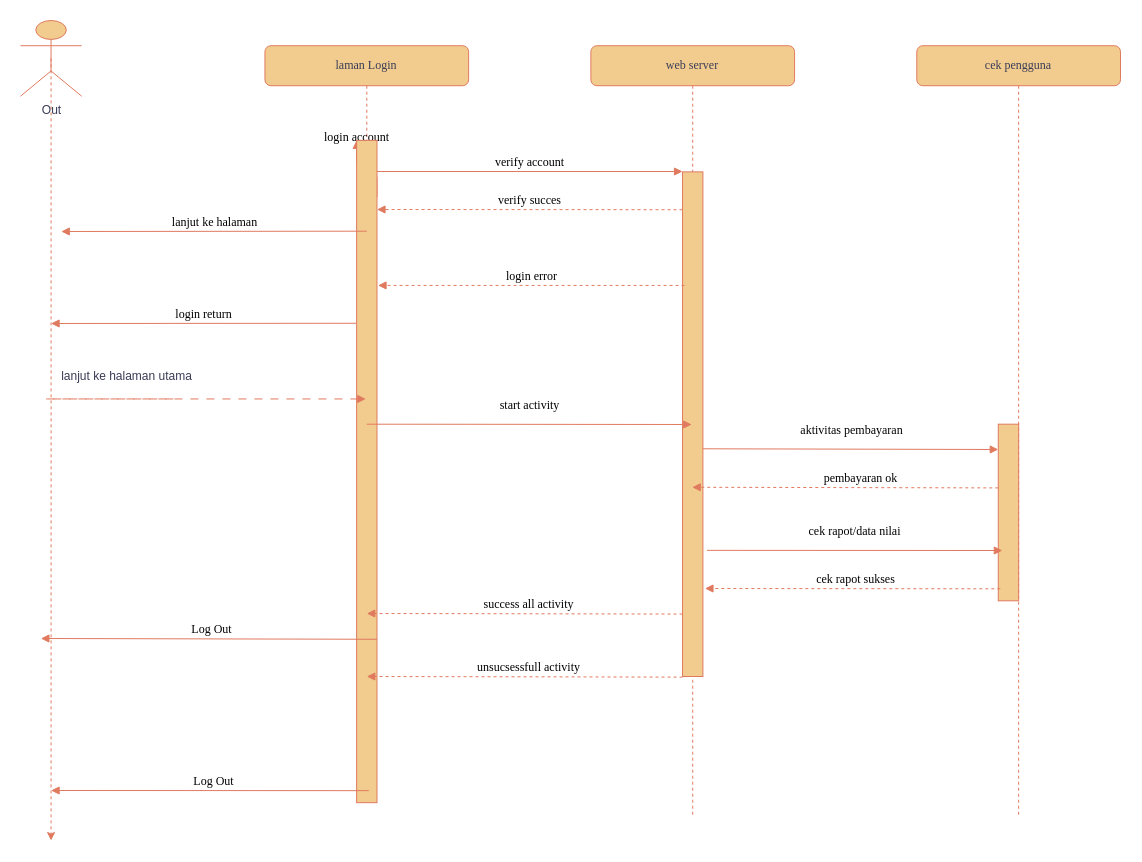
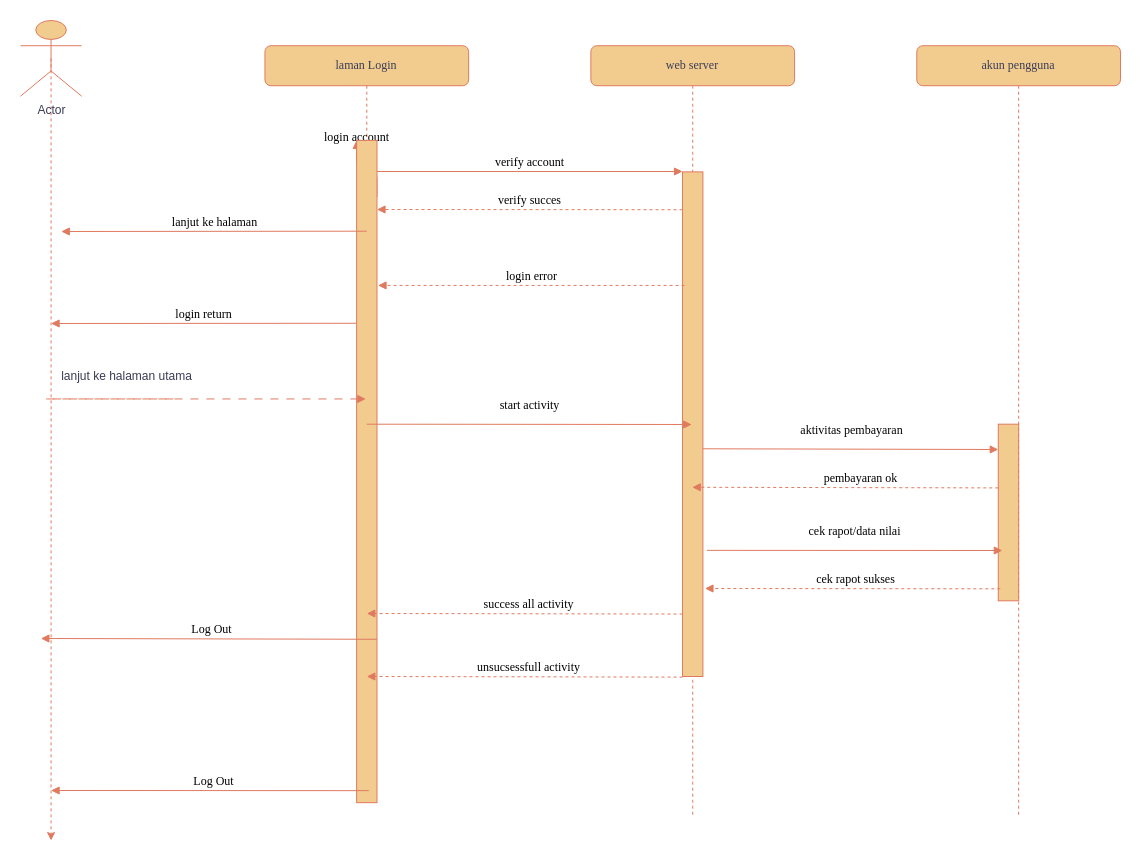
node "cek pengguna": label "cek pengguna" -> "akun pengguna"
node "Out": label "Out" -> "Actor"
